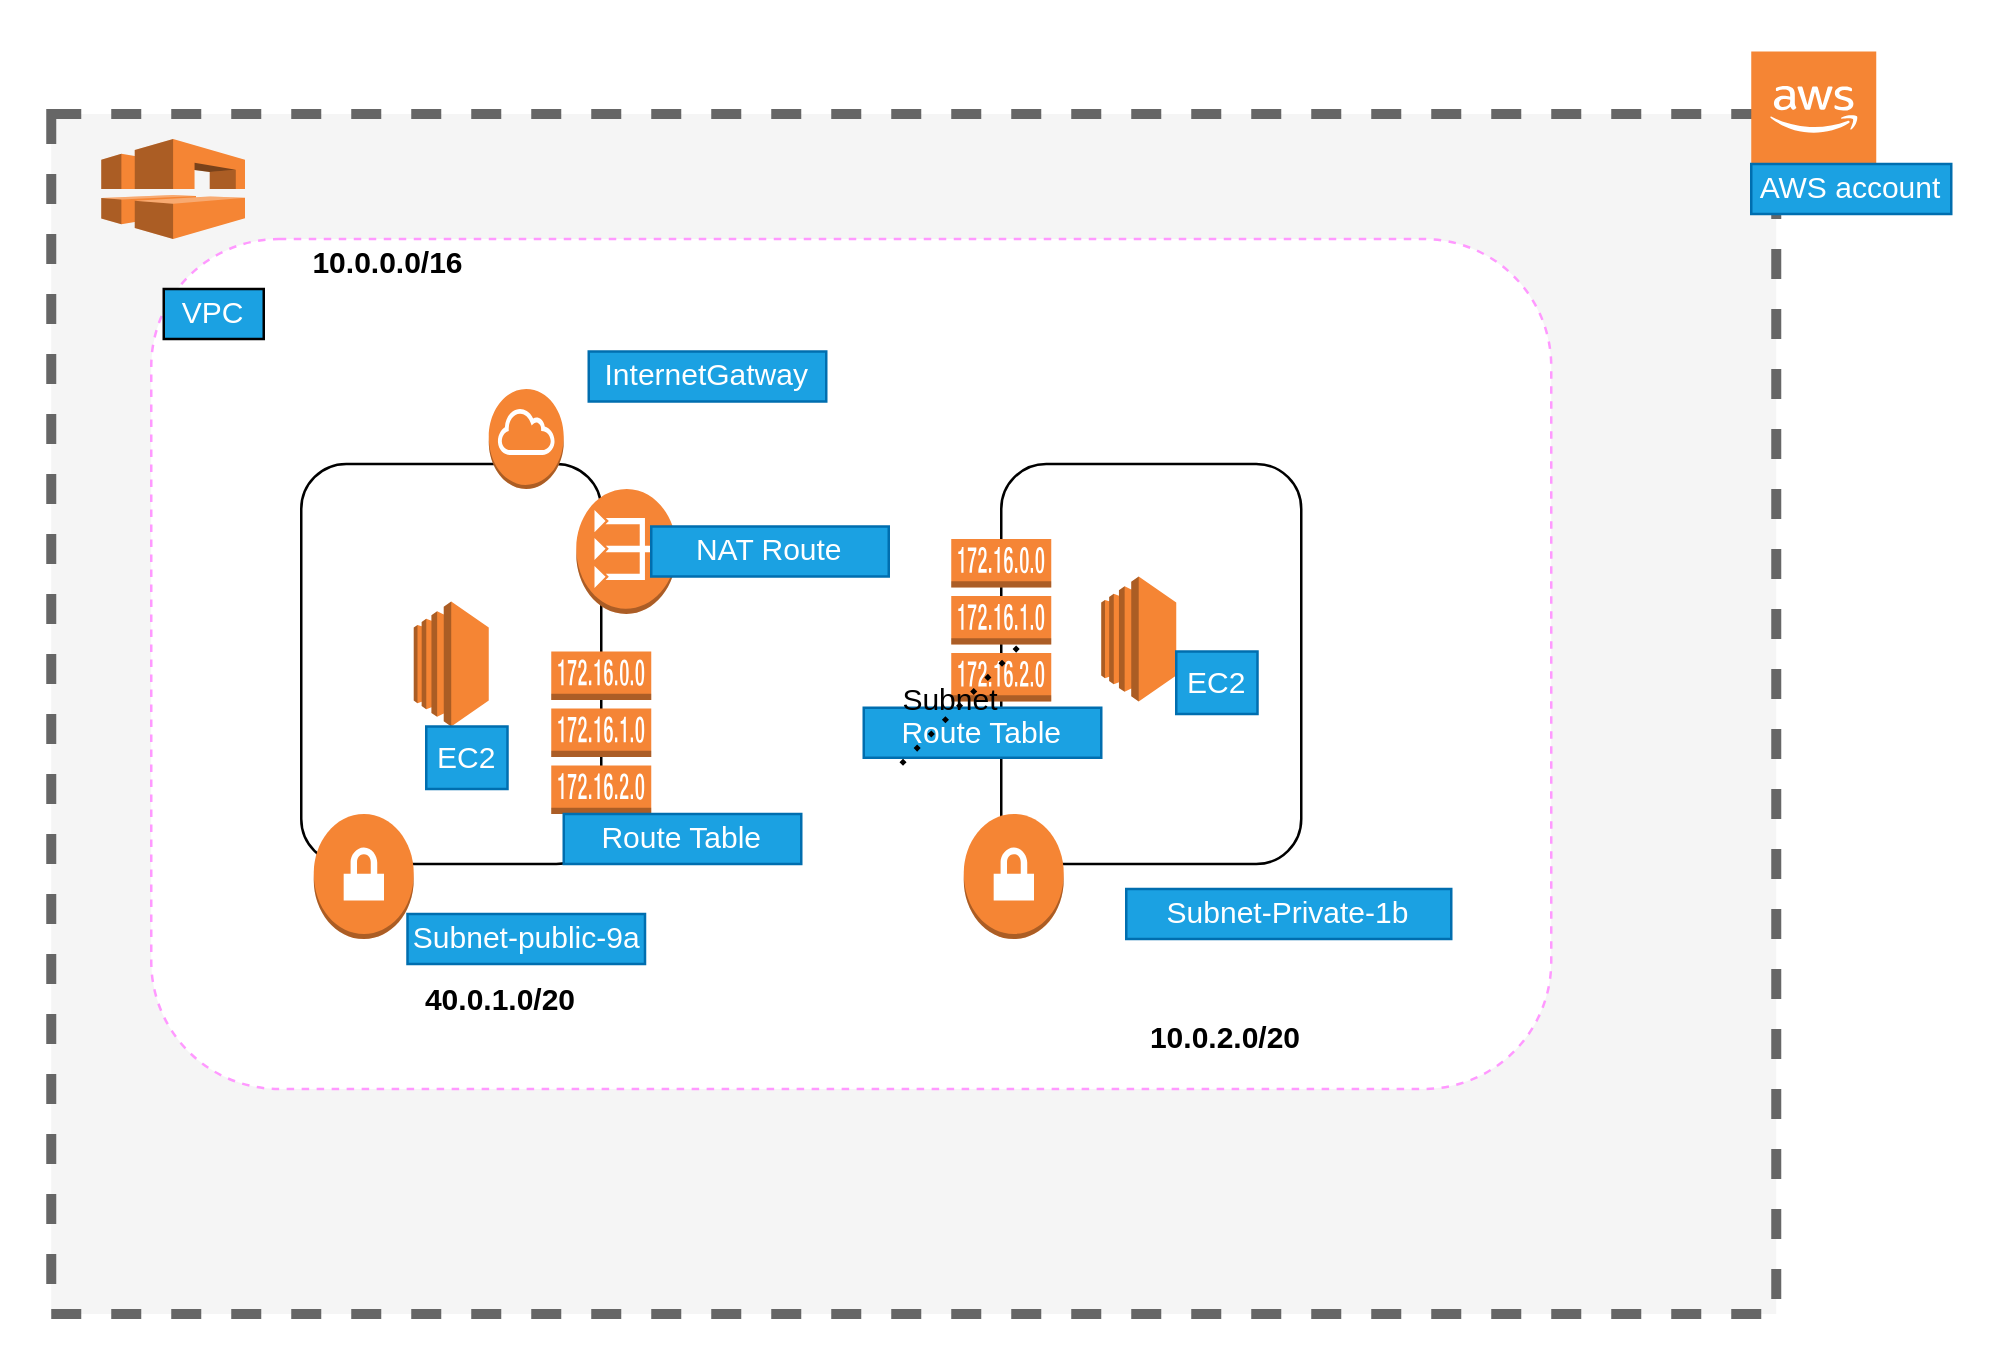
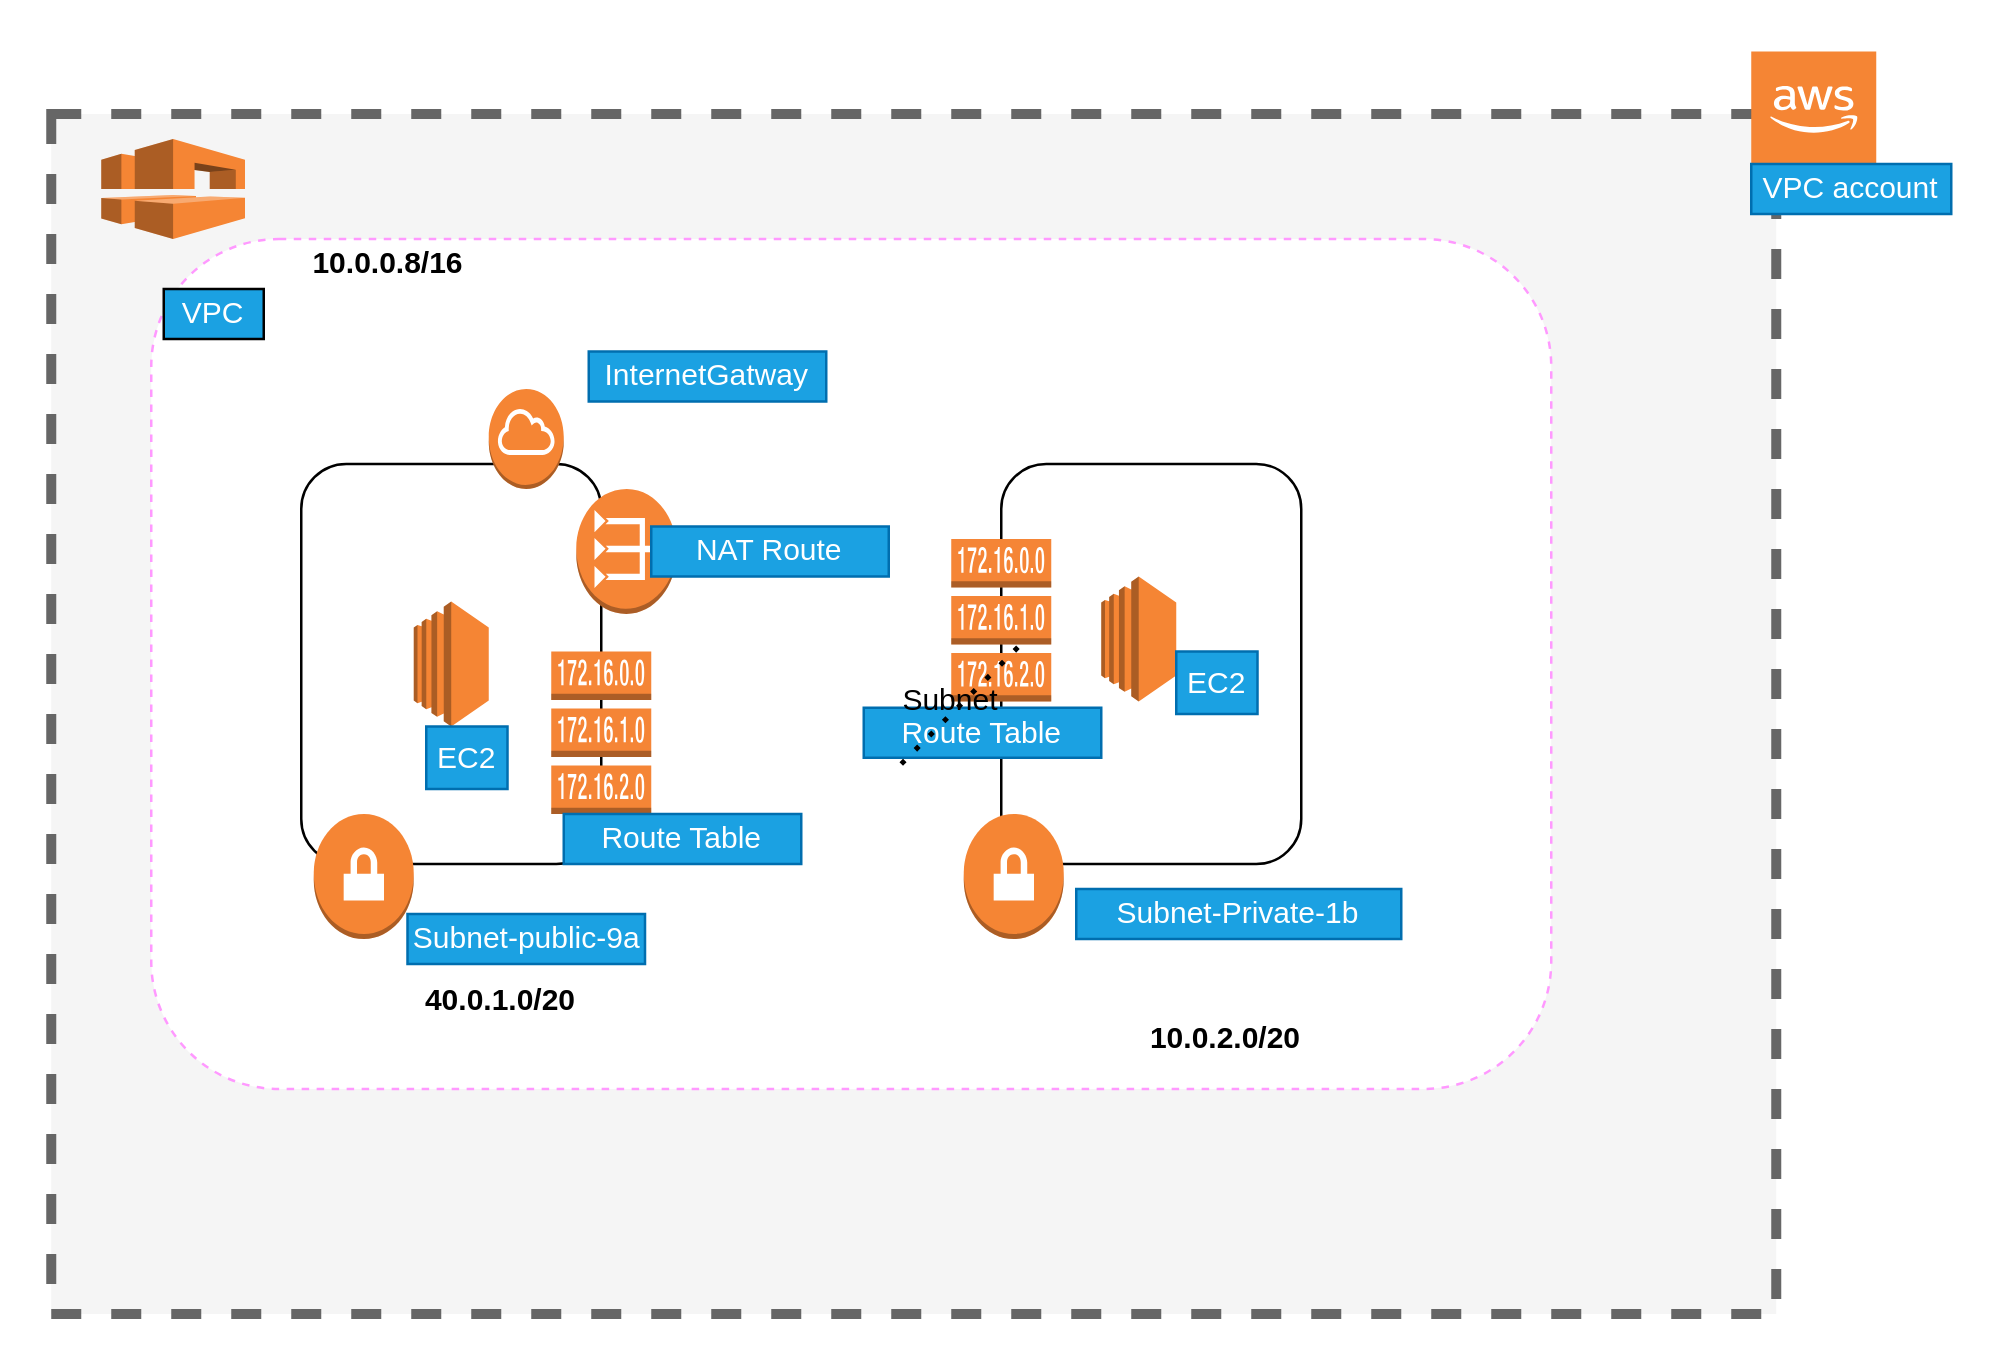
node "AWS account": label "AWS account" -> "VPC account"
node "10.0.0.0/16": label "10.0.0.0/16" -> "10.0.0.8/16"
node "Subnet-Private-1b": moved (1289, 914) -> (1239, 914)
